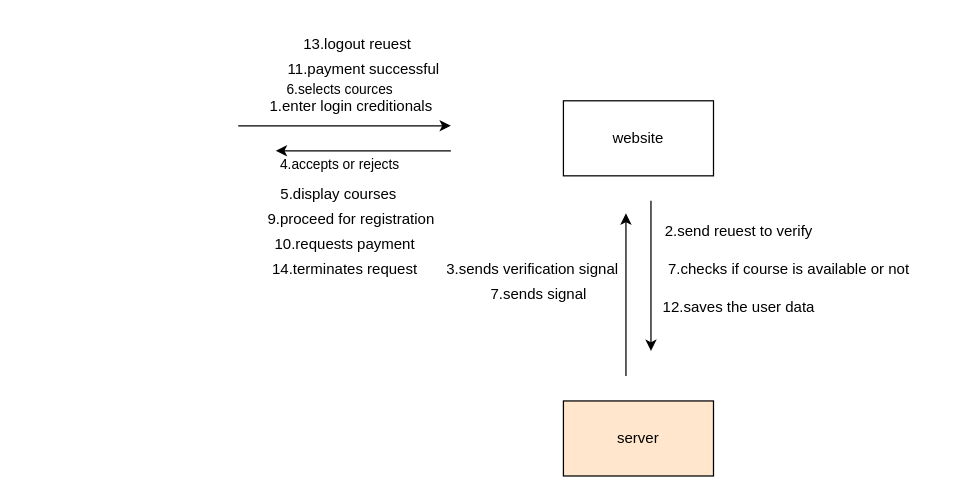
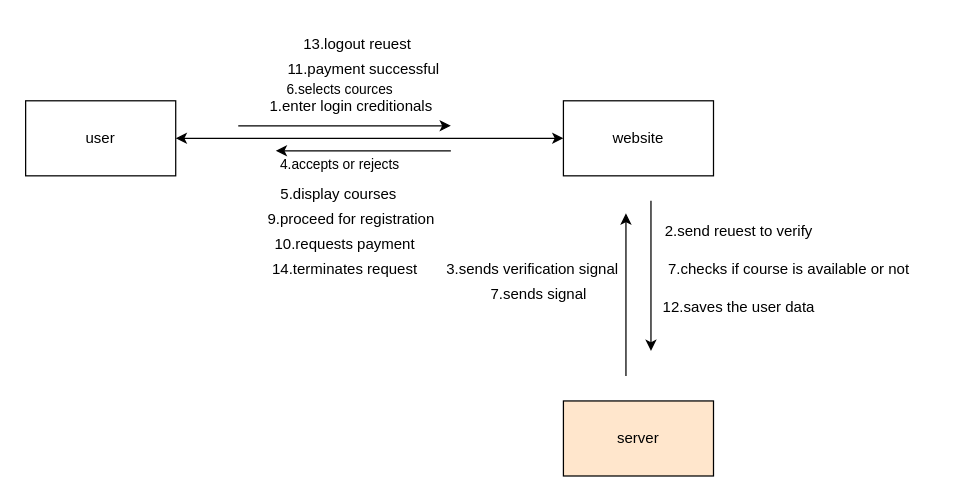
node "user": added
edge "user" -- "website": added
